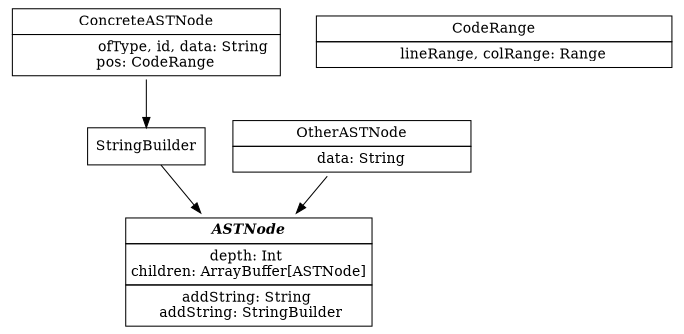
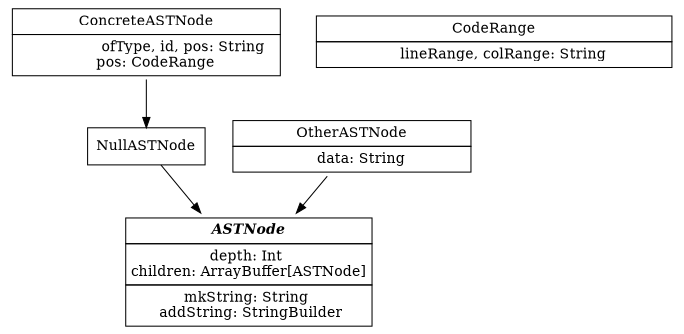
node "ConcreteASTNode": text "ofType, id, data: String" -> "ofType, id, pos: String"
node "CodeRange": text "lineRange, colRange: Range" -> "lineRange, colRange: String"
node "StringBuilder": label "StringBuilder" -> "NullASTNode"
node "ASTNode": text "addString: String" -> "mkString: String"
